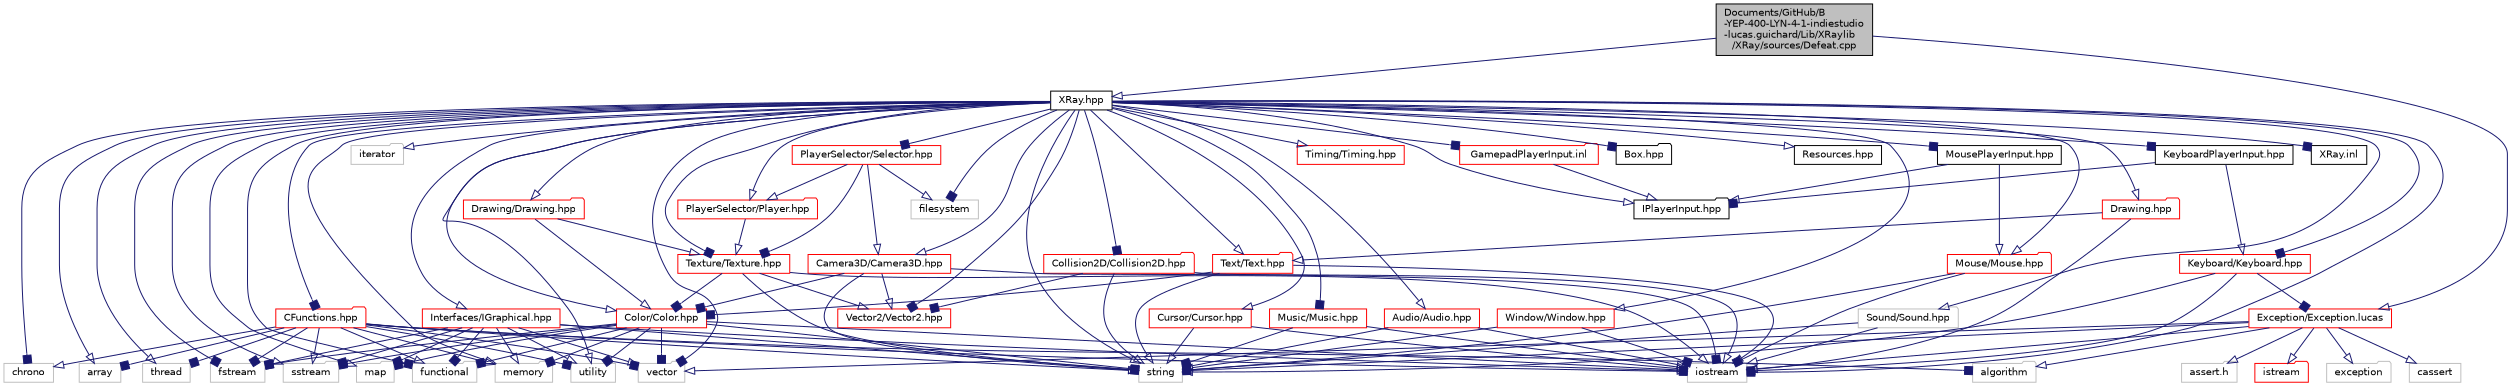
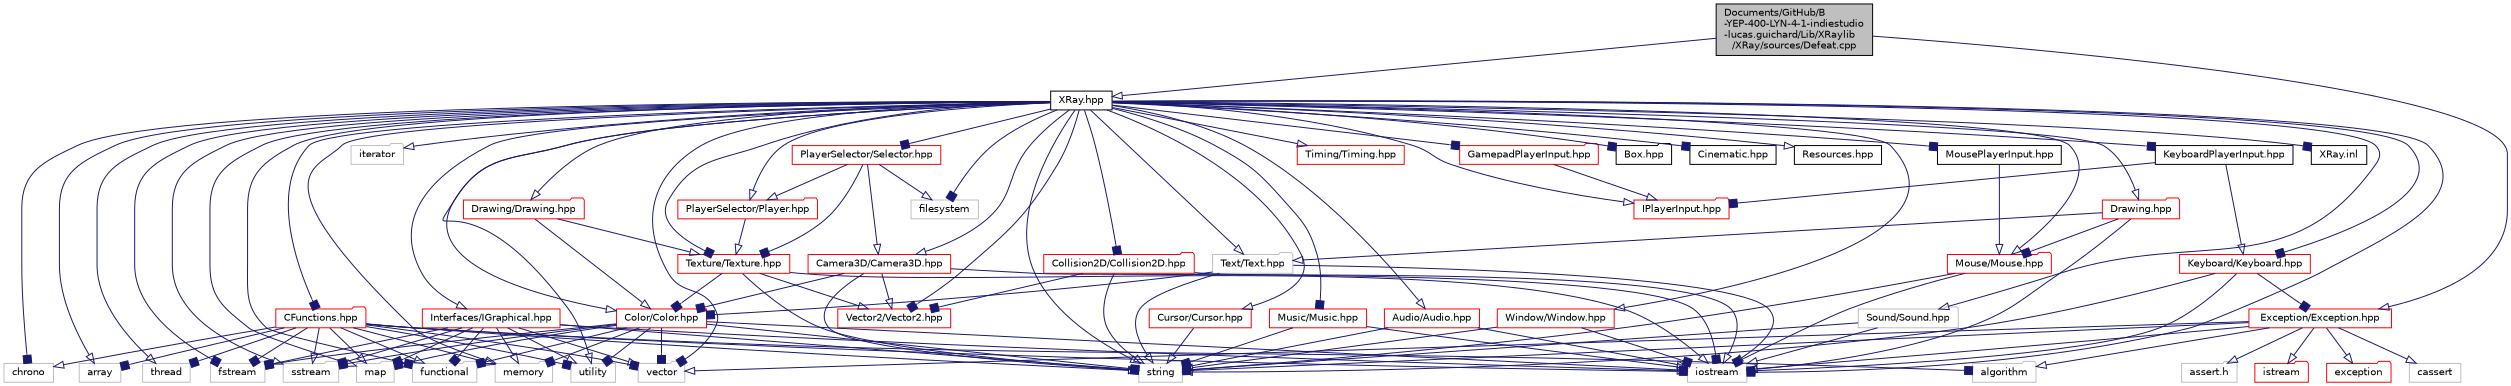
node "GamepadPlayerInput.inl": label "GamepadPlayerInput.inl" -> "GamepadPlayerInput.hpp"
node "Cinematic.hpp": added
edge "MousePlayerInput.hpp" -> "IPlayerInput.hpp": removed
node "IPlayerInput.hpp": color black -> red
edge "Drawing.hpp" -> "Mouse/Mouse.hpp": added
node "Text/Text.hpp": color red -> grey75
node "Exception/Exception.lucas": label "Exception/Exception.lucas" -> "Exception/Exception.hpp"
edge "CFunctions.hpp" -> "map": added
edge "Cursor/Cursor.hpp" -> "iostream": removed
node "exception": color grey75 -> red
